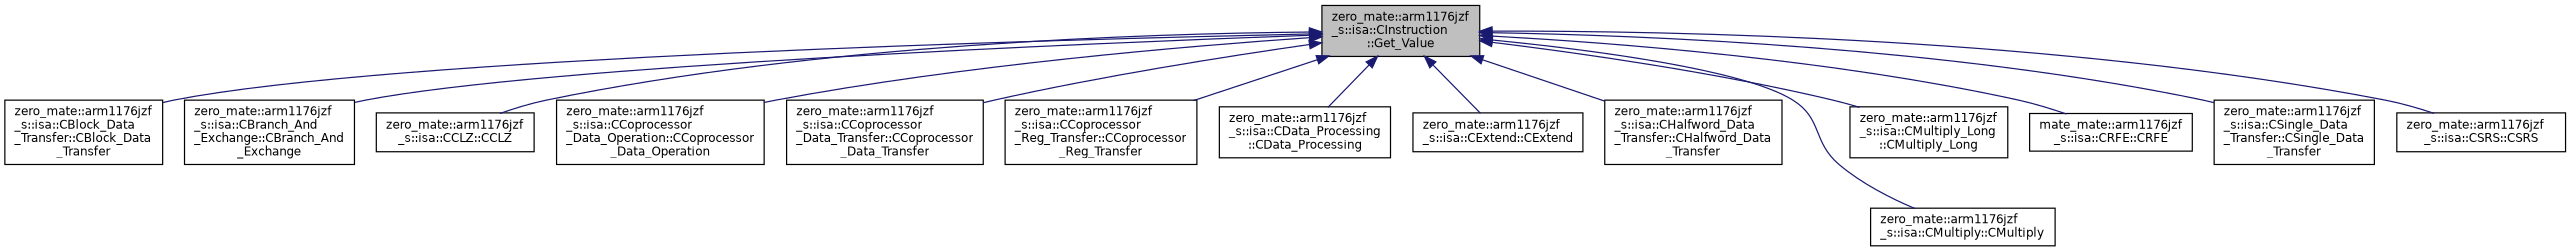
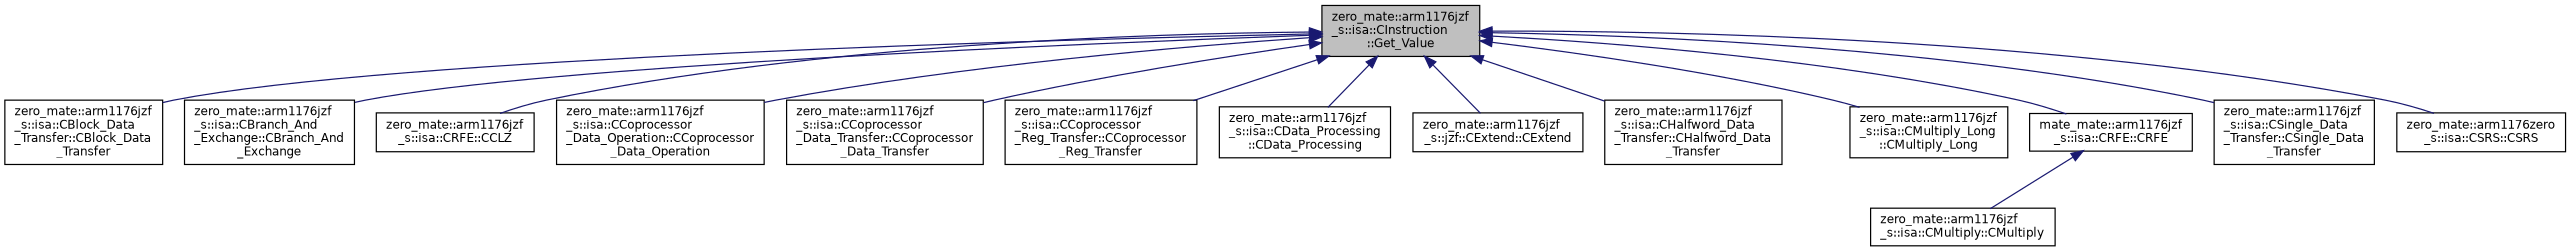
edge "zero_mate::arm1176jzf _s::isa::CMultiply::CMultiply" -> "zero_mate::arm1176jzf _s::isa::CInstruction ::Get_Value": now "zero_mate::arm1176jzf _s::isa::CMultiply::CMultiply" -> "mate_mate::arm1176jzf _s::isa::CRFE::CRFE"
node "zero_mate::arm1176jzf _s::isa::CCLZ::CCLZ": label "zero_mate::arm1176jzf _s::isa::CCLZ::CCLZ" -> "zero_mate::arm1176jzf _s::isa::CRFE::CCLZ"
node "zero_mate::arm1176jzf _s::isa::CExtend::CExtend": label "zero_mate::arm1176jzf _s::isa::CExtend::CExtend" -> "zero_mate::arm1176jzf _s::jzf::CExtend::CExtend"
node "zero_mate::arm1176jzf _s::isa::CSRS::CSRS": label "zero_mate::arm1176jzf _s::isa::CSRS::CSRS" -> "zero_mate::arm1176zero _s::isa::CSRS::CSRS"
